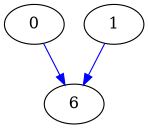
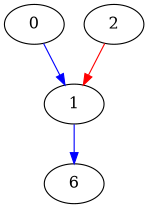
node "2": added
edge "0" -> "6": now "0" -> "1"
